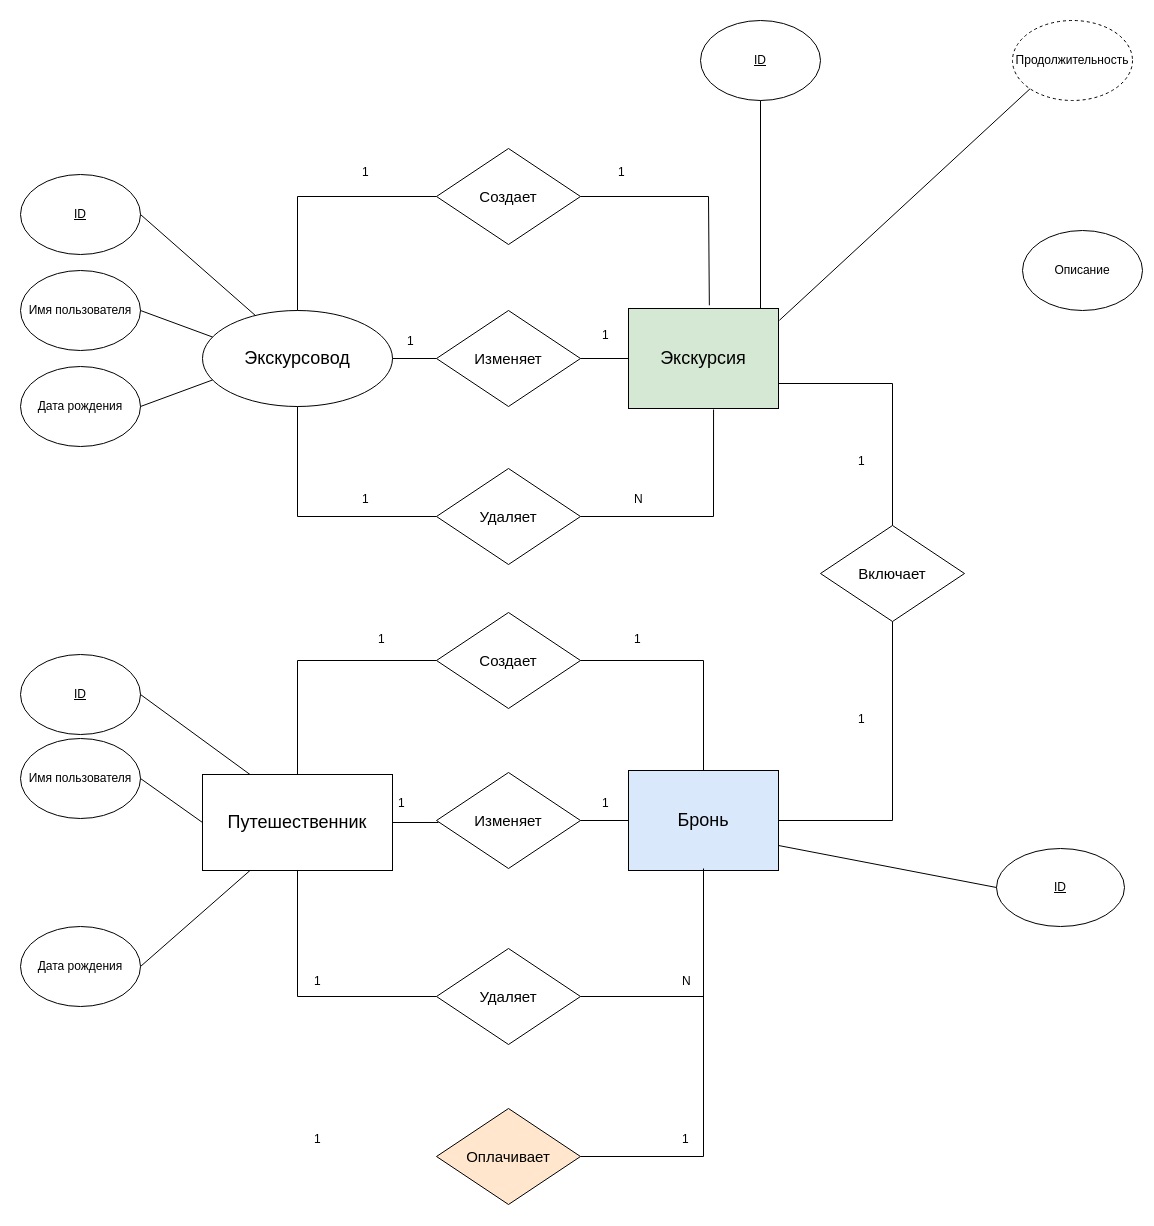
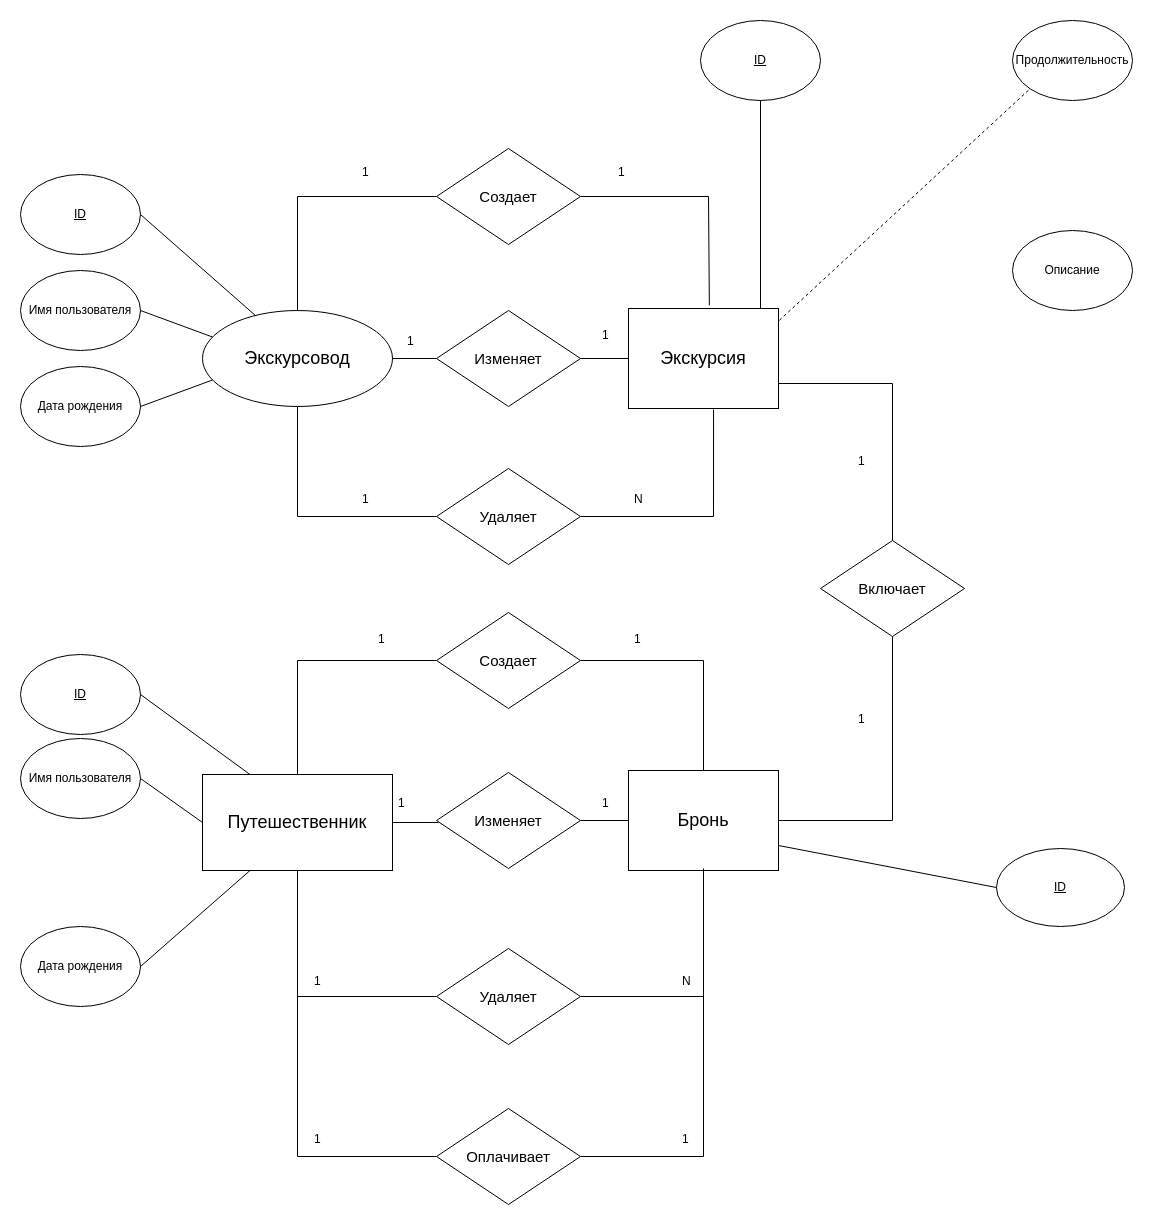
node "Продолжительность": style dashed -> solid
edge "Продолжительность" -- "Экскурсия": style solid -> dashed
node "Описание": moved (1083, 271) -> (1073, 271)
node "Экскурсия": fillcolor #d5e8d4 -> #ffffff
node "Включает": moved (893, 574) -> (893, 589)
node "Бронь": fillcolor #dae8fc -> #ffffff
edge "Путешественник" -- "Оплачивает": added
node "Оплачивает": fillcolor #ffe6cc -> #ffffff
